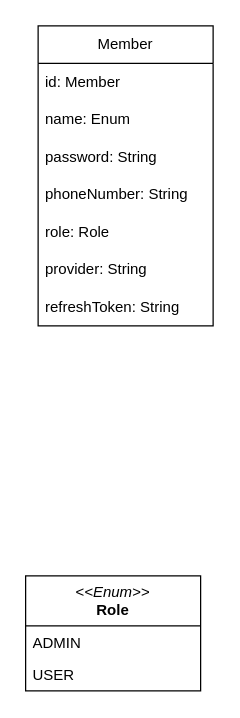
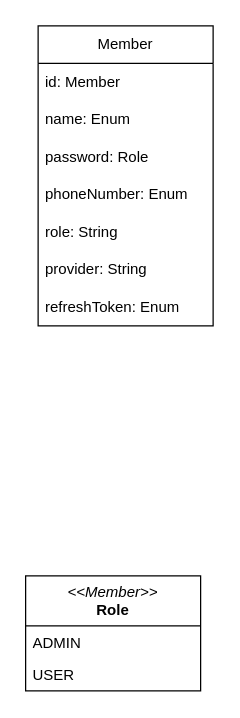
node "password: String": label "password: String" -> "password: Role"
node "phoneNumber: String": label "phoneNumber: String" -> "phoneNumber: Enum"
node "role: Role": label "role: Role" -> "role: String"
node "refreshToken: String": label "refreshToken: String" -> "refreshToken: Enum"
node "<<Enum>> Role": label "<<Enum>> Role" -> "<<Member>> Role"
